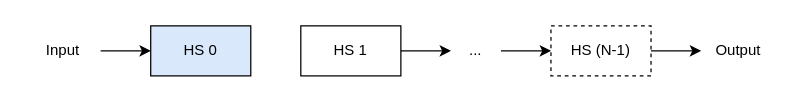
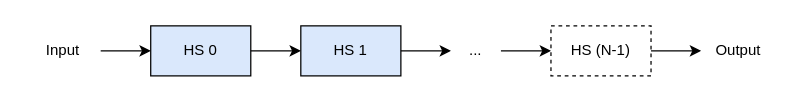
edge "HS 0" -> "HS 1": added
node "HS 1": fillcolor #ffffff -> #dae8fc
